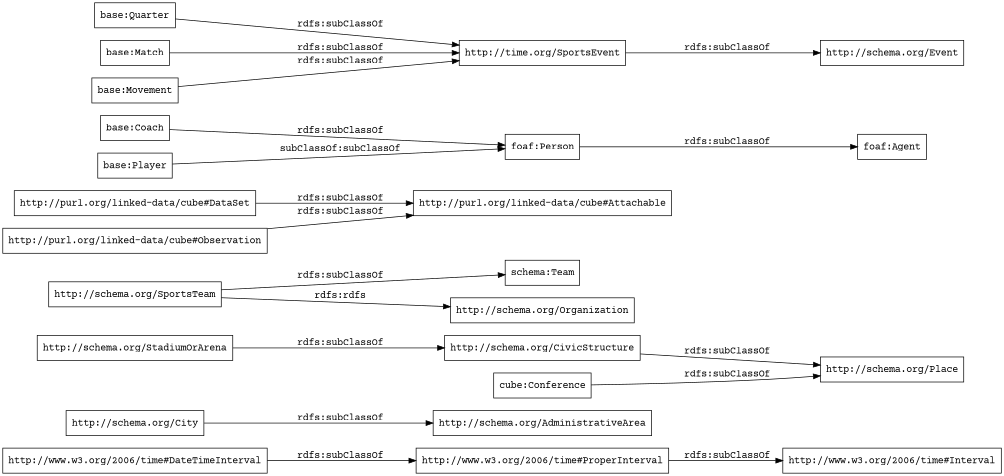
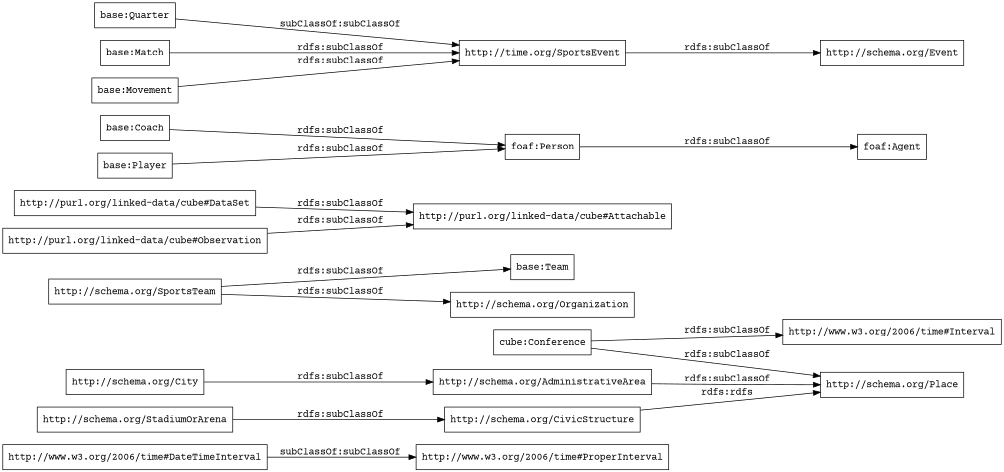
edge "base:Quarter" -> "http://time.org/SportsEvent": label "rdfs:subClassOf" -> "subClassOf:subClassOf"
edge "base:Player" -> "foaf:Person": label "subClassOf:subClassOf" -> "rdfs:subClassOf"
node "schema:Team": label "schema:Team" -> "base:Team"
edge "http://schema.org/SportsTeam" -> "http://schema.org/Organization": label "rdfs:rdfs" -> "rdfs:subClassOf"
edge "http://schema.org/CivicStructure" -> "http://schema.org/Place": label "rdfs:subClassOf" -> "rdfs:rdfs"
edge "http://schema.org/AdministrativeArea" -> "http://schema.org/Place": added, label "rdfs:subClassOf"
edge "http://www.w3.org/2006/time#DateTimeInterval" -> "http://www.w3.org/2006/time#ProperInterval": label "rdfs:subClassOf" -> "subClassOf:subClassOf"
edge "http://www.w3.org/2006/time#ProperInterval" -> "http://www.w3.org/2006/time#Interval": now "cube:Conference" -> "http://www.w3.org/2006/time#Interval"
